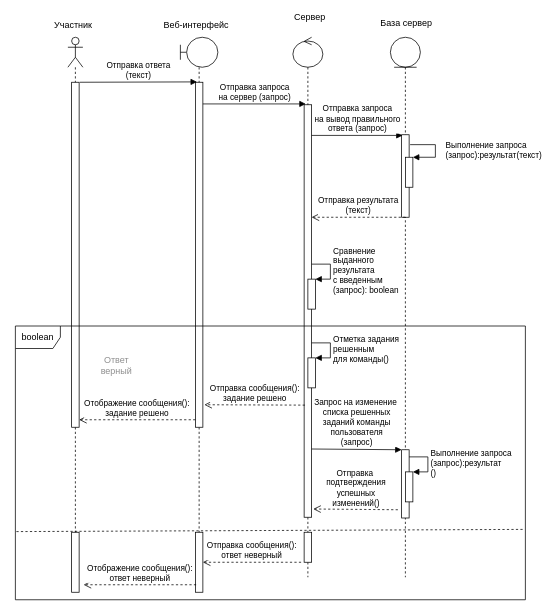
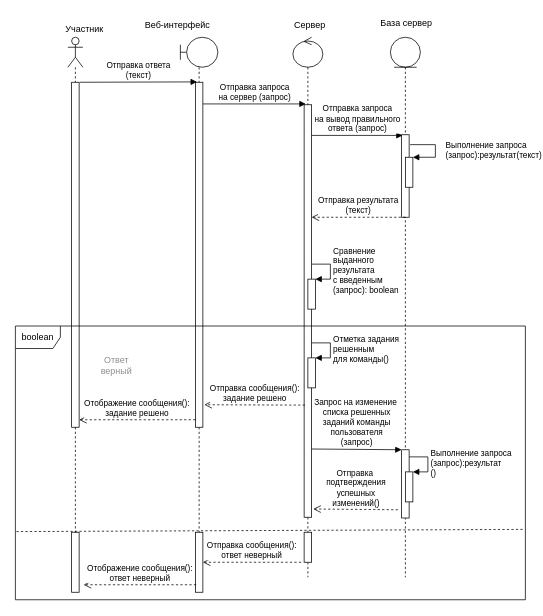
node "Сервер": moved (315, 18) -> (315, 25)
node "Участник": moved (75, 23) -> (87, 27)
node "Веб-интерфейс": moved (200, 25) -> (181, 25)
